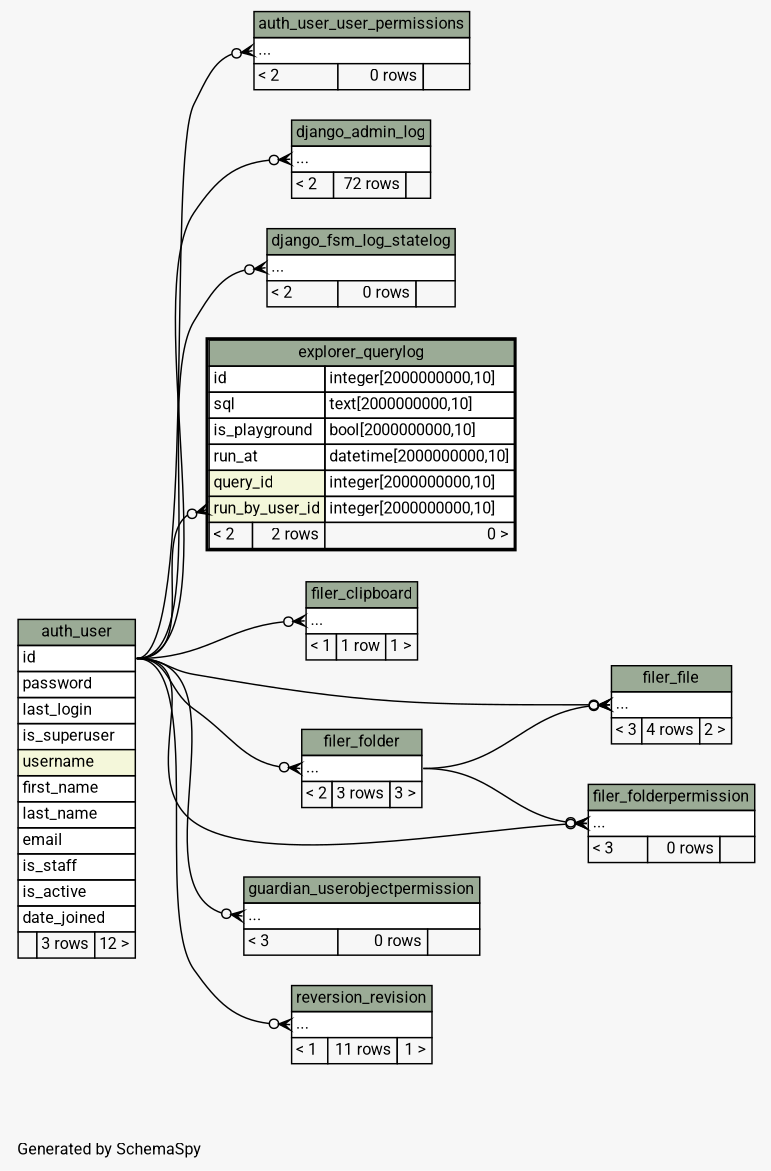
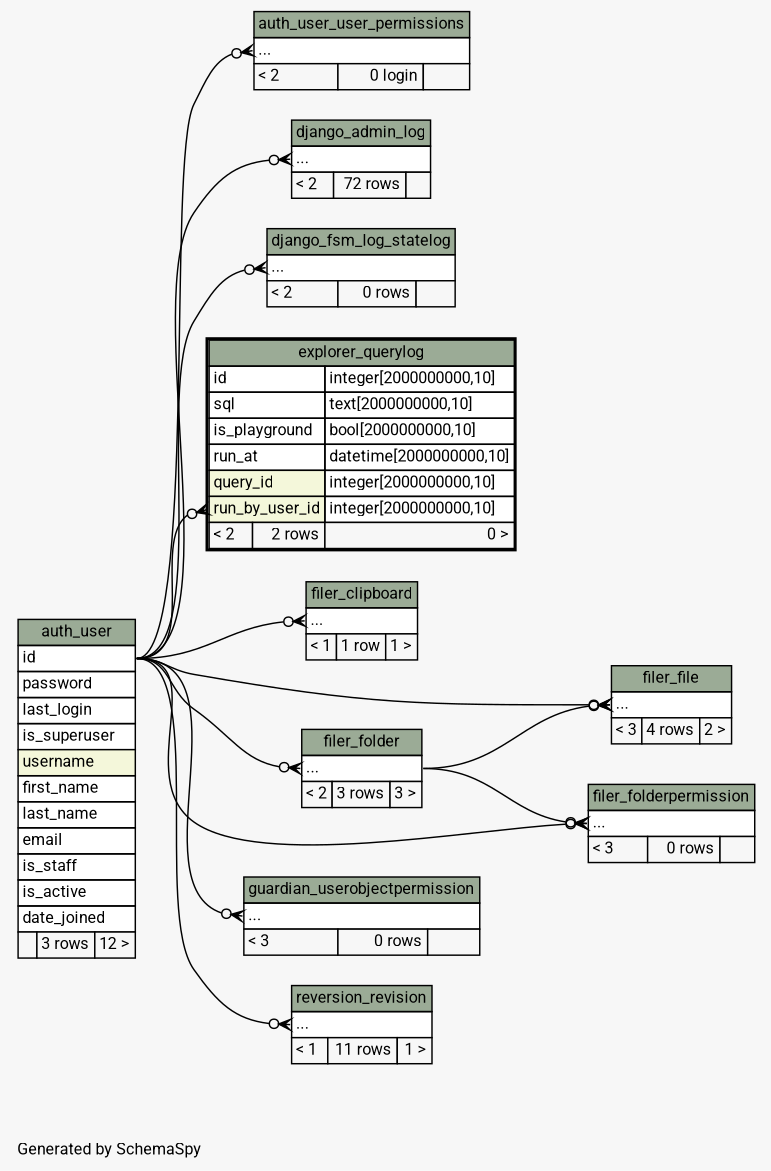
node "auth_user_user_permissions": text "0 rows" -> "0 login"
